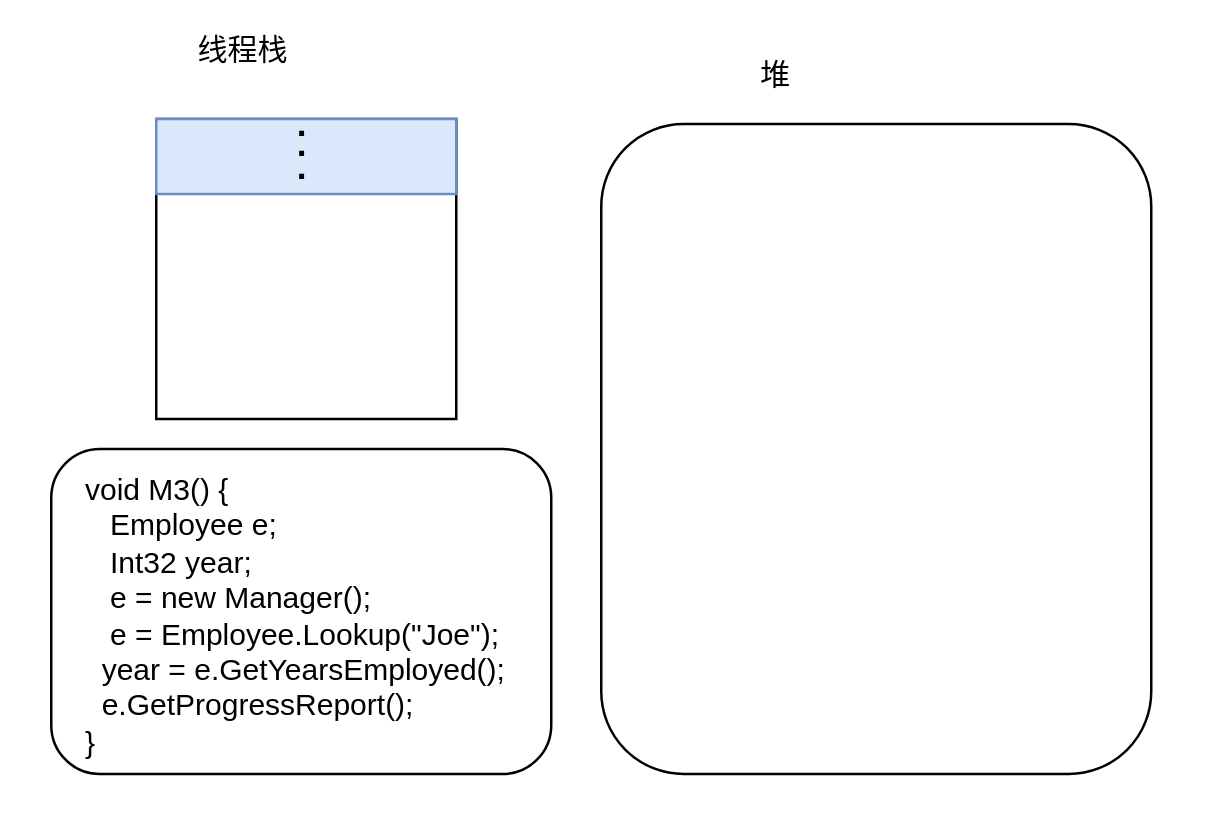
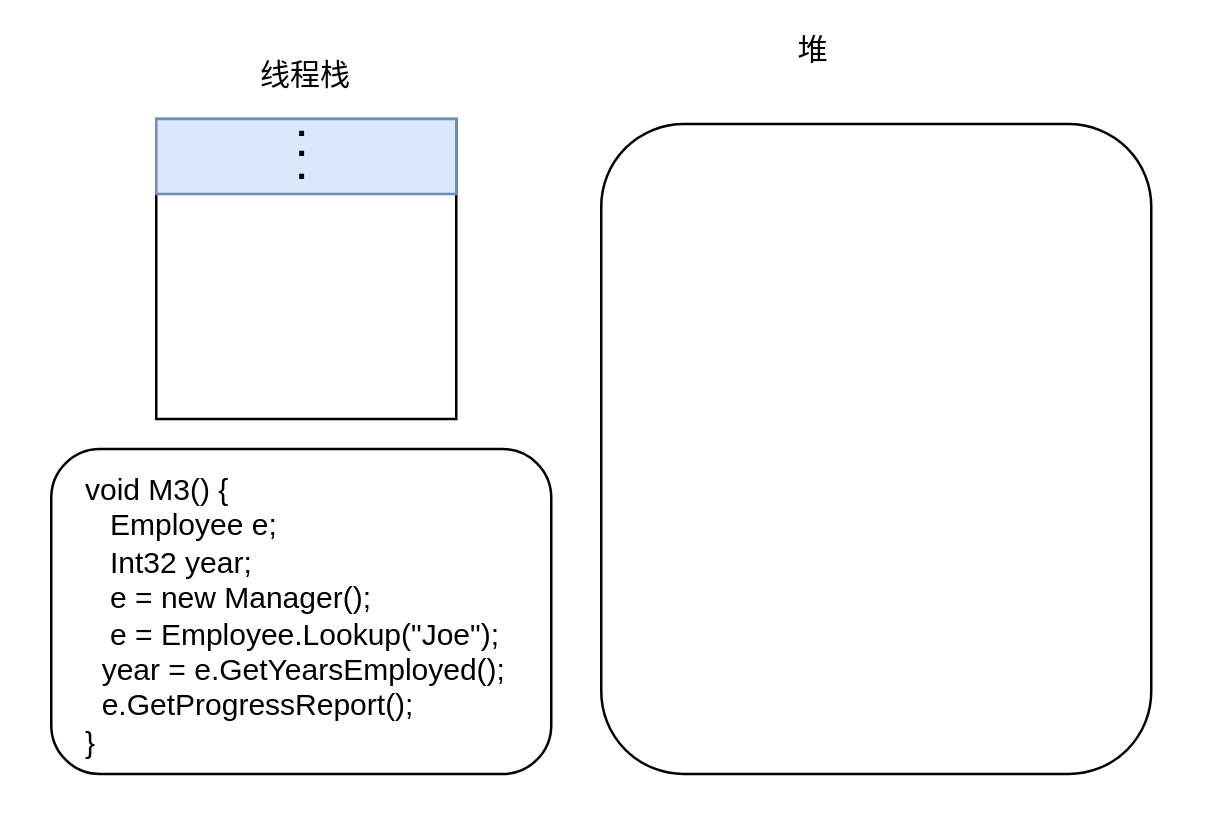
node "线程栈": moved (244, 51) -> (306, 76)
node "堆": moved (776, 76) -> (814, 51)
